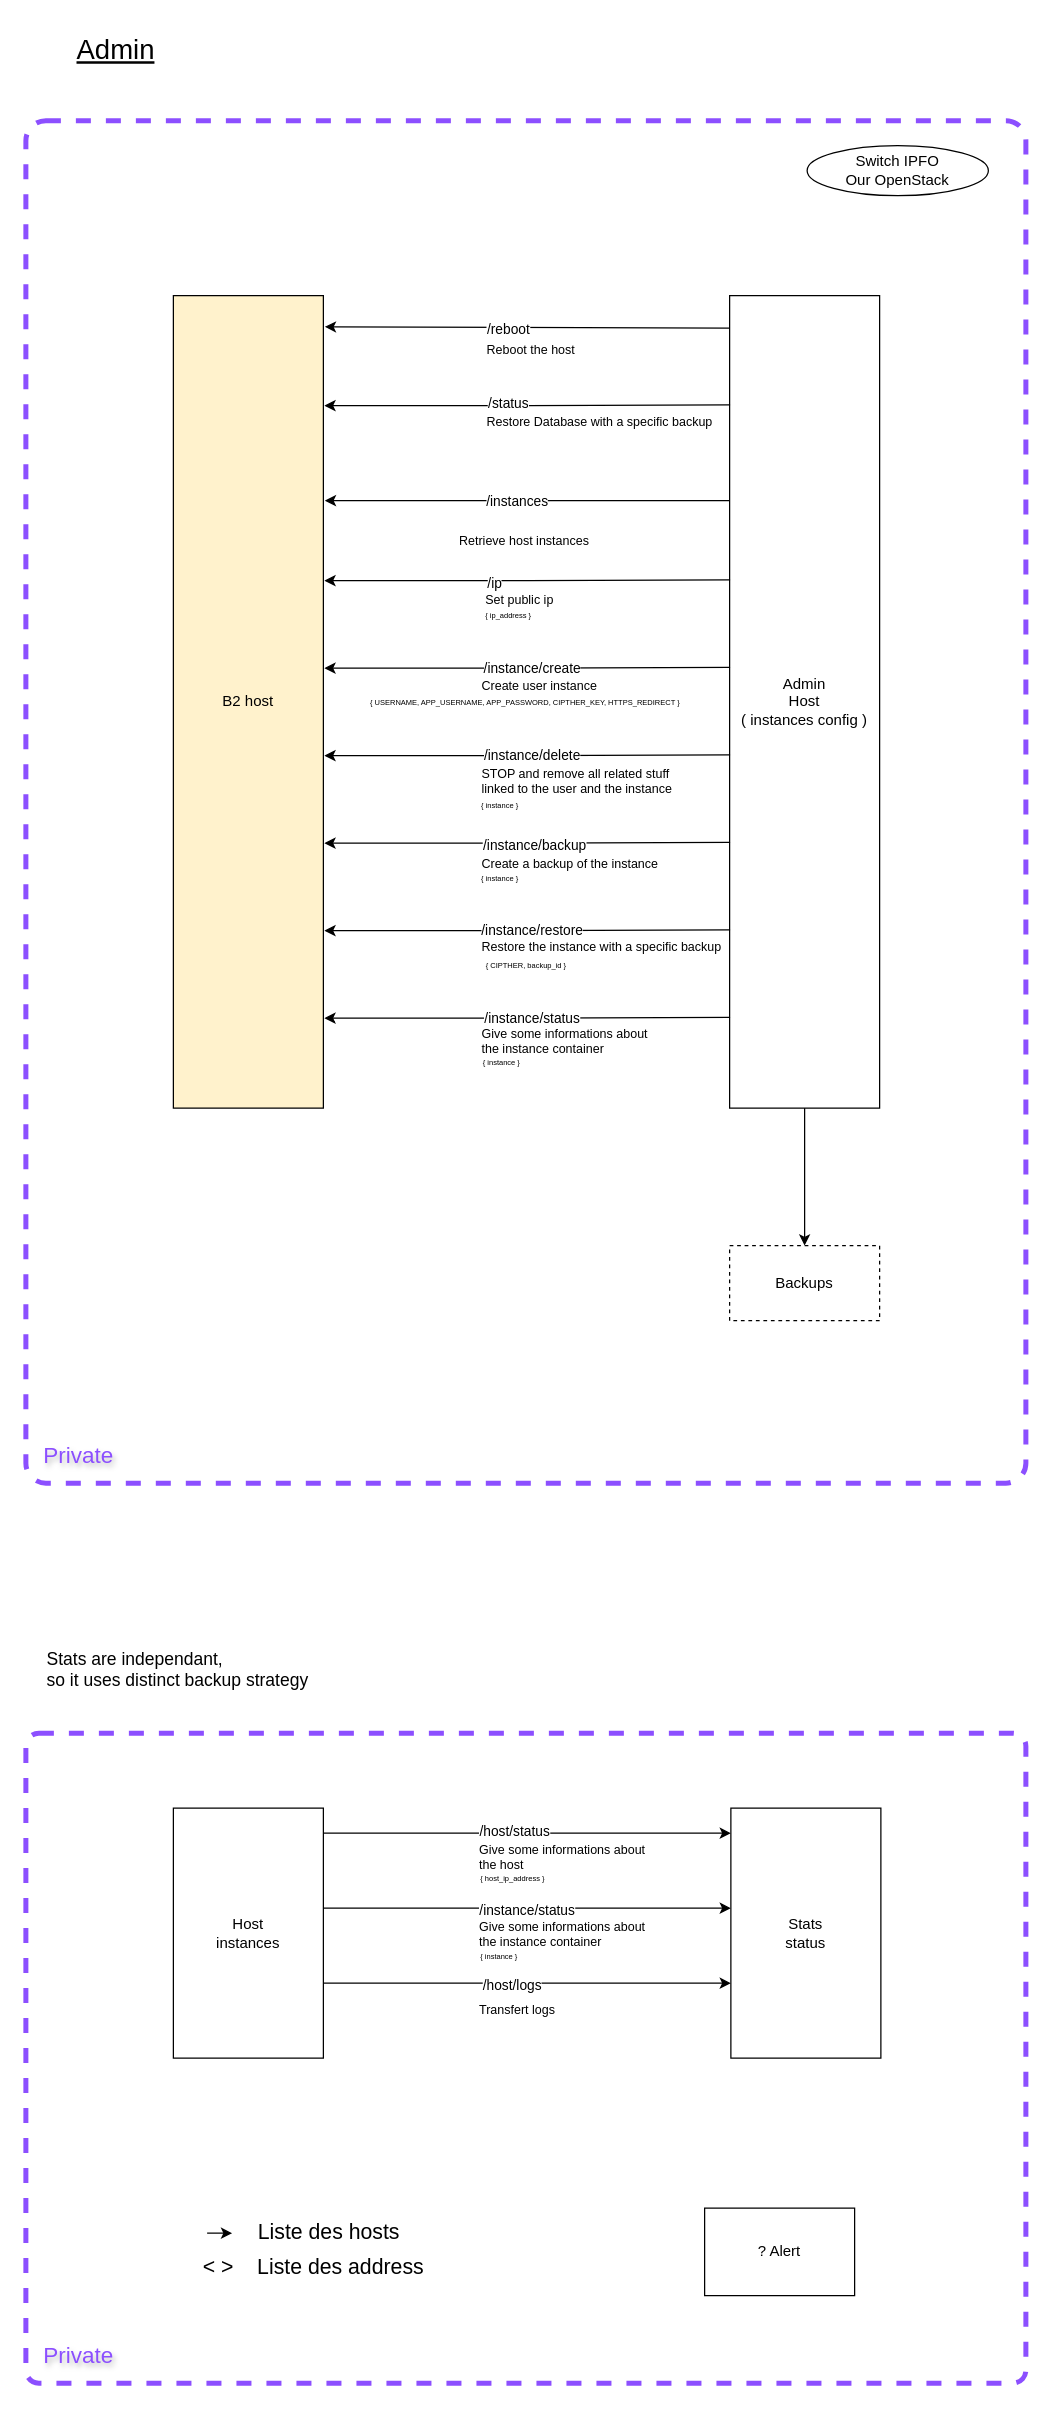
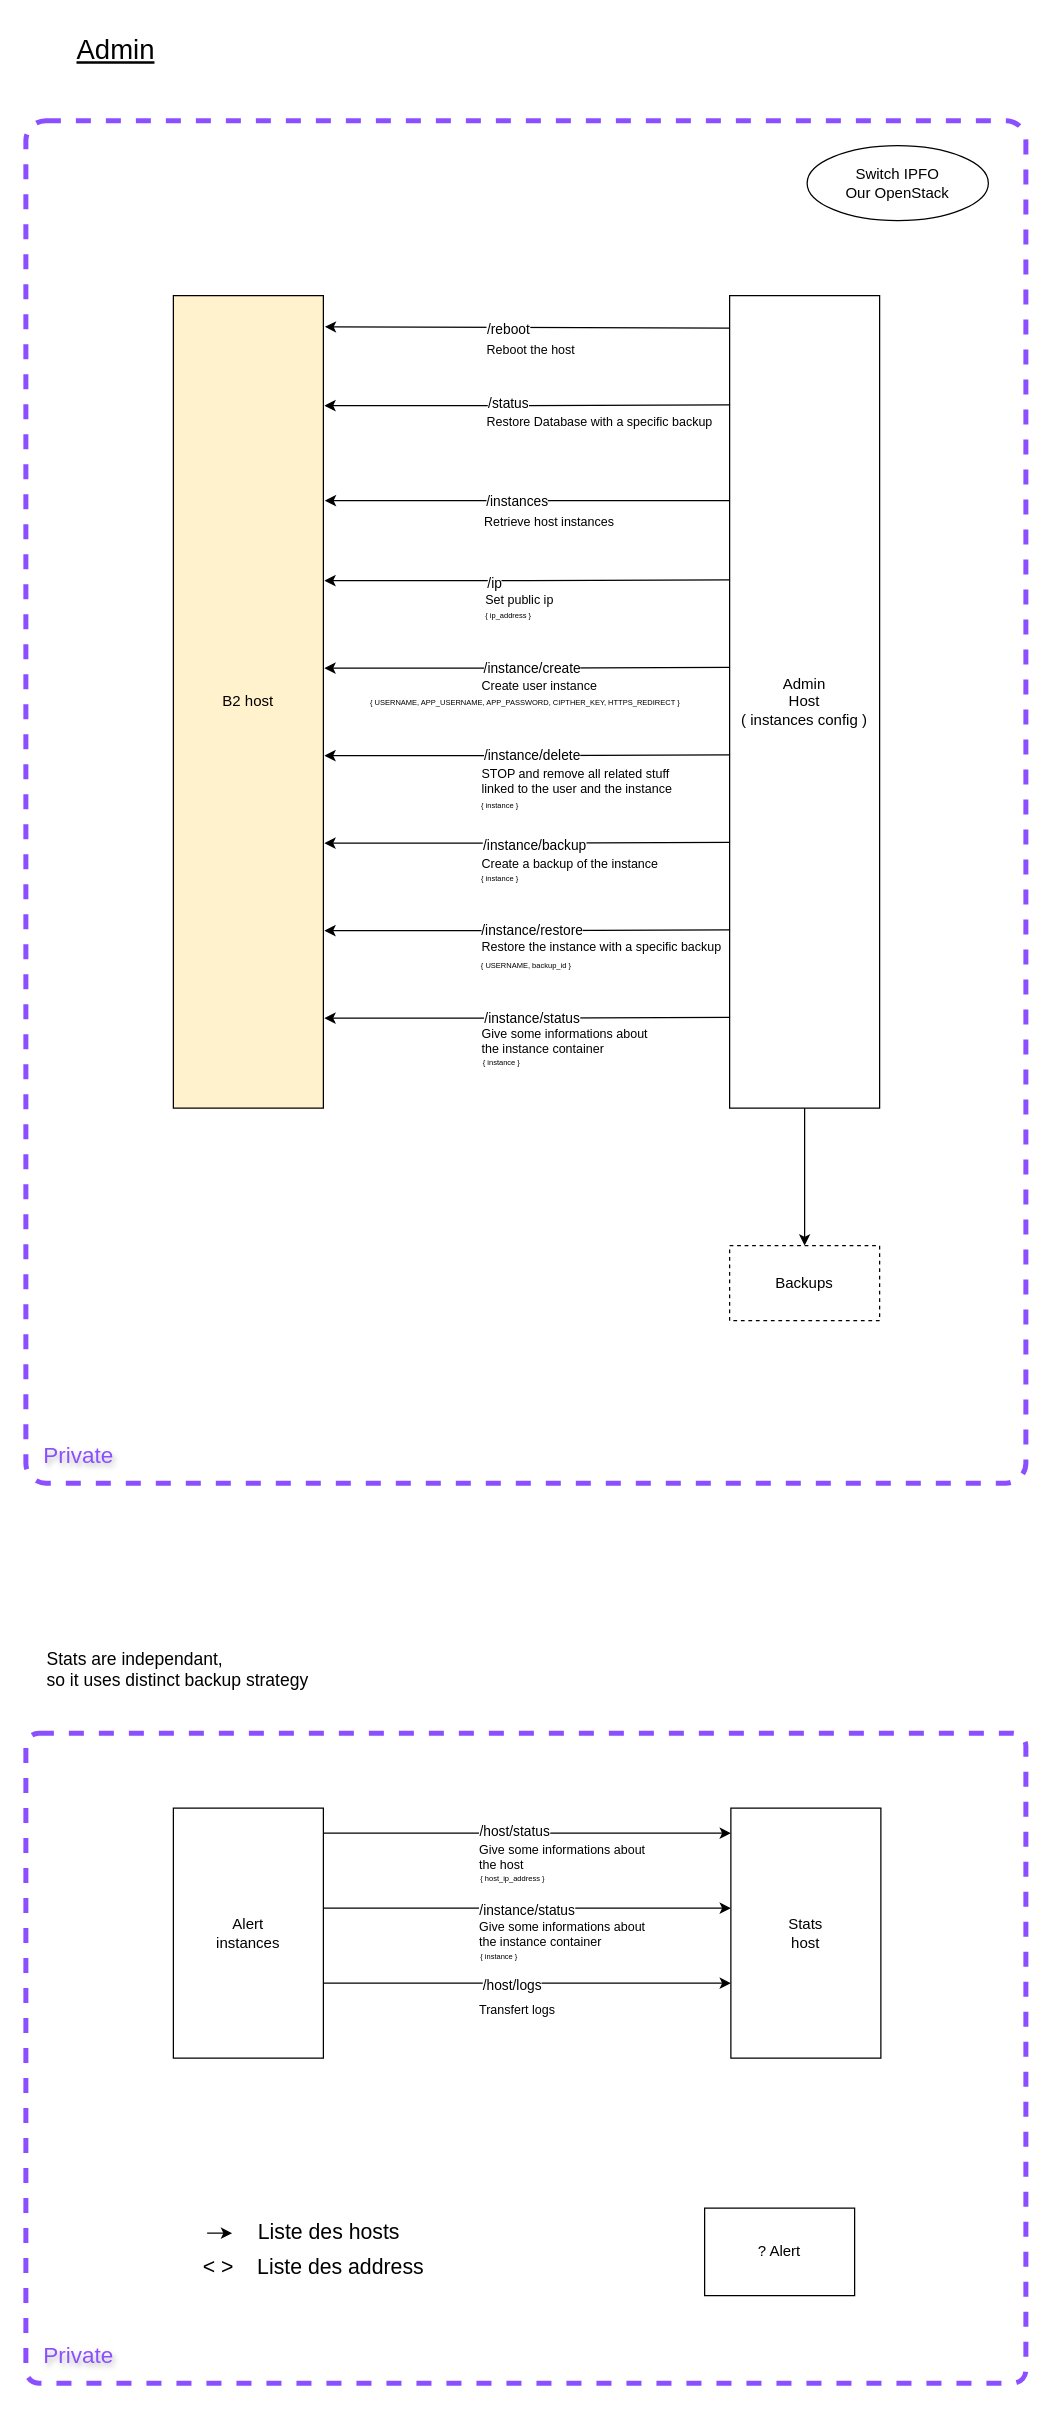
node "Switch IPFO Our OpenStack": size 181x50 -> 181x75
node "Retrieve host instances": moved (538, 541) -> (563, 522)
node "{ CIPTHER, backup_id }": label "{ CIPTHER, backup_id }" -> "{ USERNAME, backup_id }"
node "Host instances": label "Host instances" -> "Alert instances"
node "Stats status": label "Stats status" -> "Stats host"
